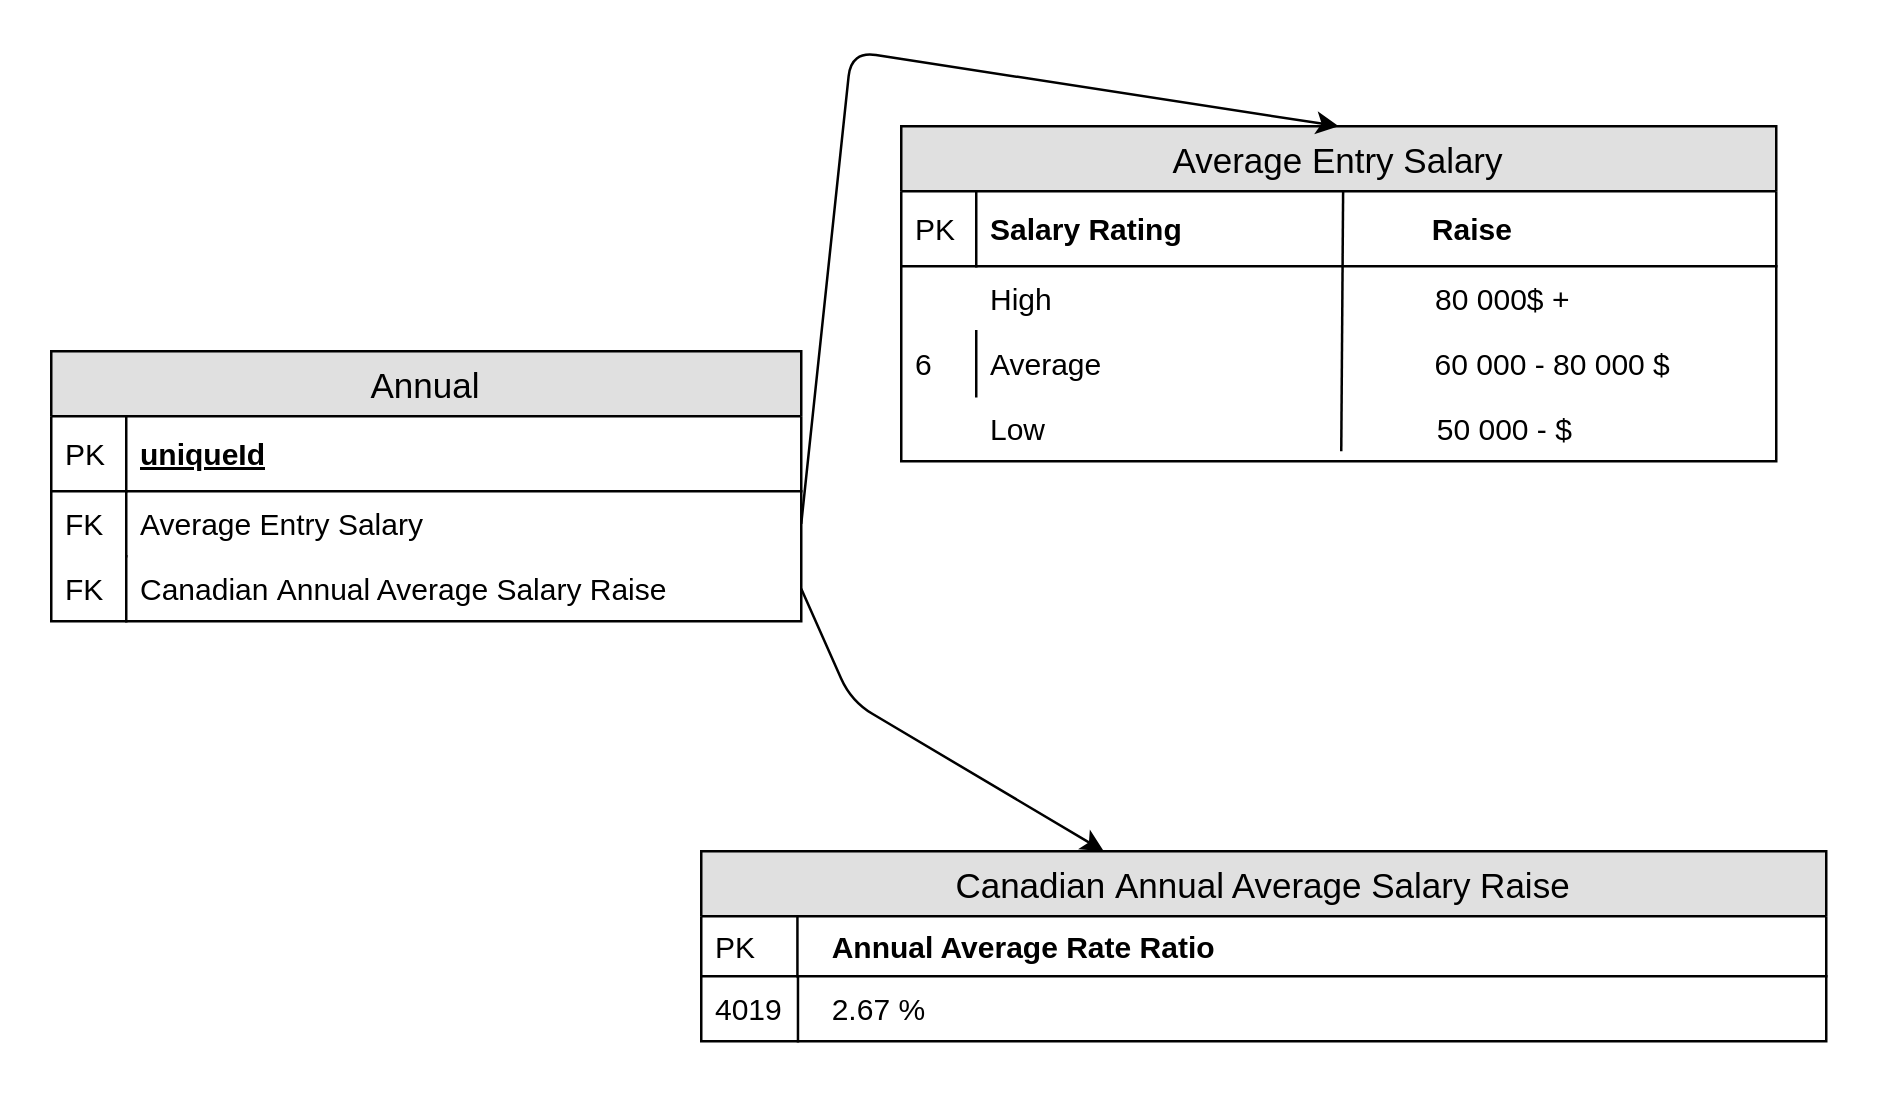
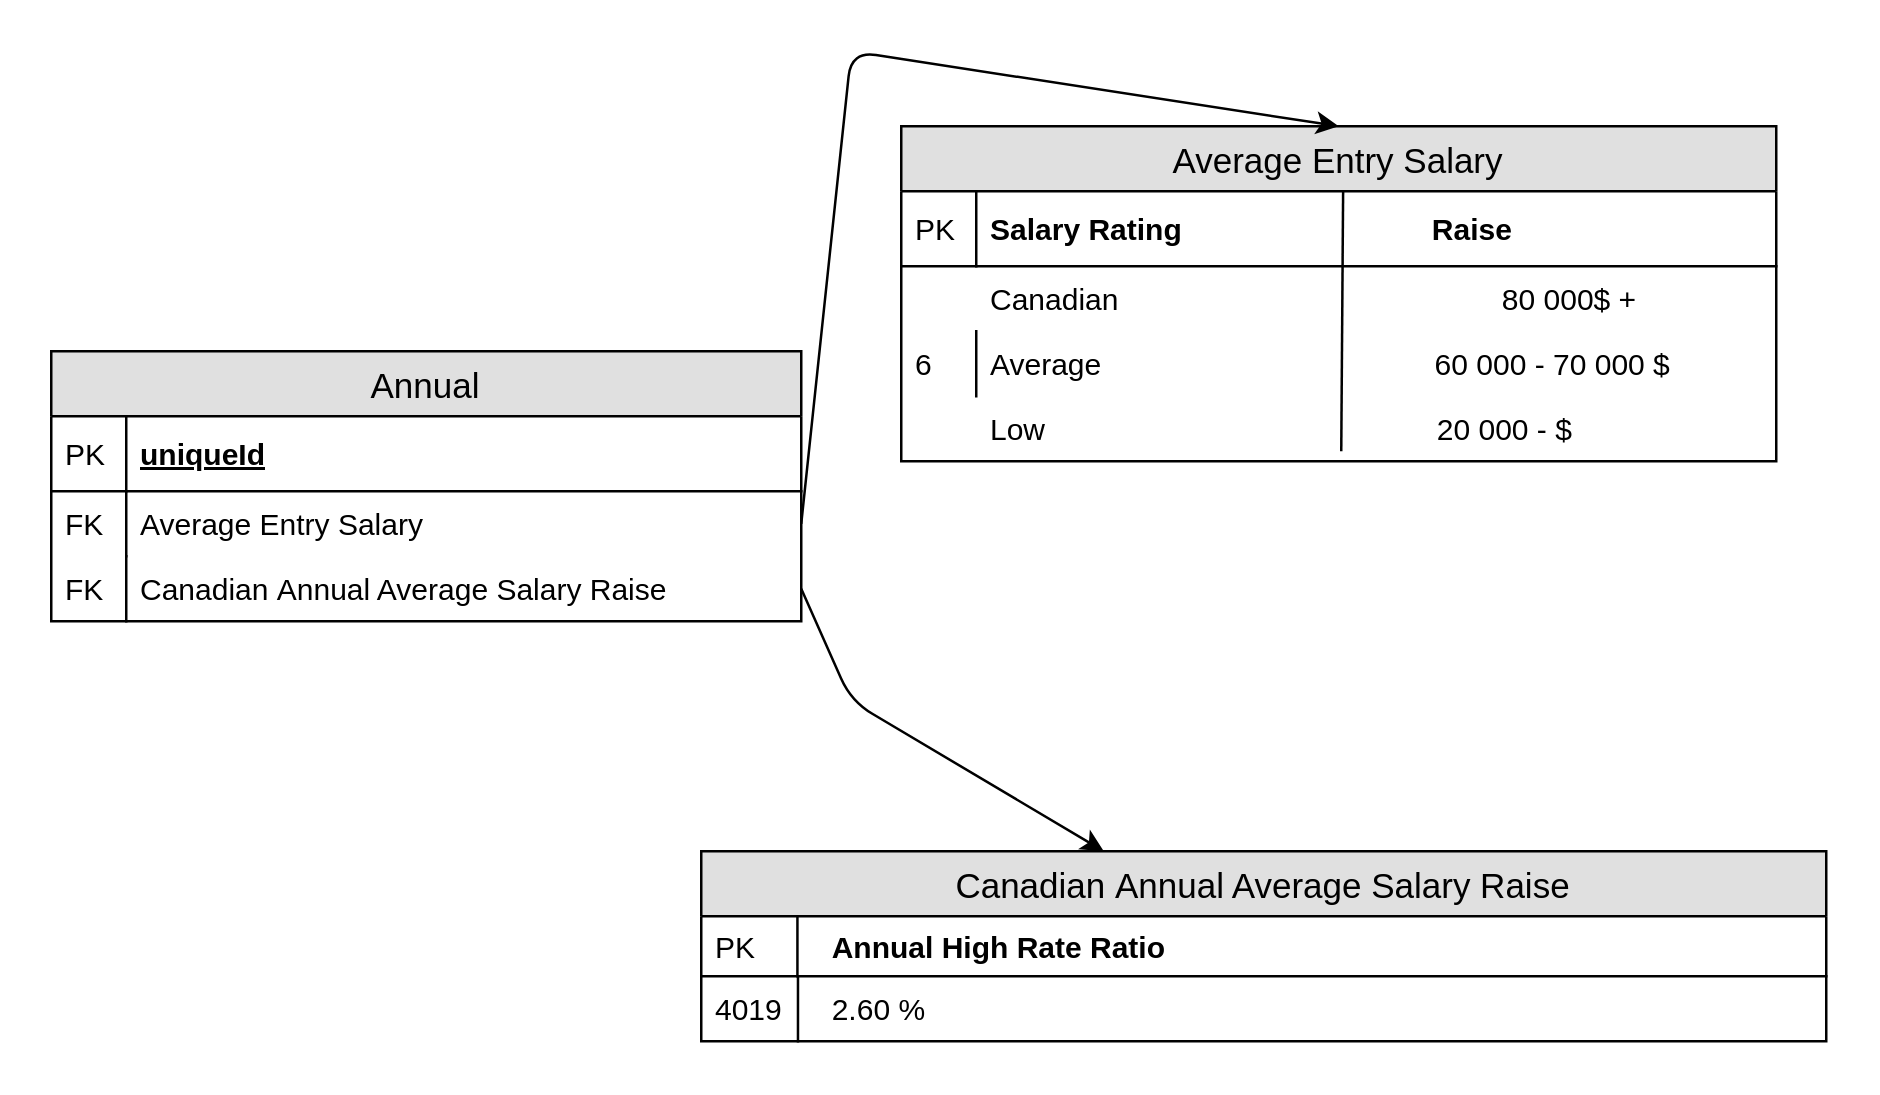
node "High 80 000$ +": label "High 80 000$ +" -> "Canadian 80 000$ +"
node "Average 60 000 - 80 000 $": label "Average 60 000 - 80 000 $" -> "Average 60 000 - 70 000 $"
node "Low 50 000 - $": label "Low 50 000 - $" -> "Low 20 000 - $"
node "Annual Average Rate Ratio": label "Annual Average Rate Ratio" -> "Annual High Rate Ratio"
node "2.67 %": label "2.67 %" -> "2.60 %"
